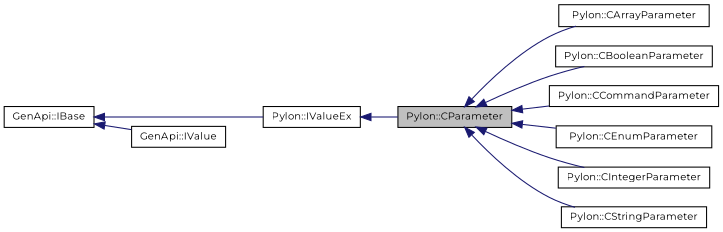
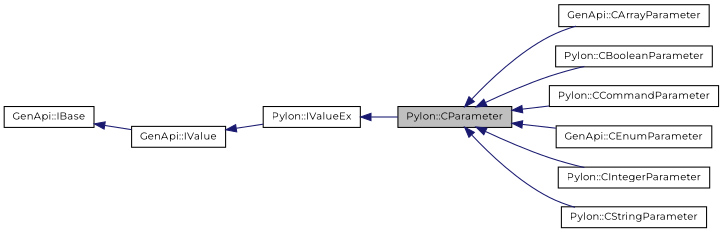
node "Pylon::CArrayParameter": label "Pylon::CArrayParameter" -> "GenApi::CArrayParameter"
edge "Pylon::IValueEx" -> "GenApi::IBase": now "Pylon::IValueEx" -> "GenApi::IValue"
node "Pylon::CEnumParameter": label "Pylon::CEnumParameter" -> "GenApi::CEnumParameter"
